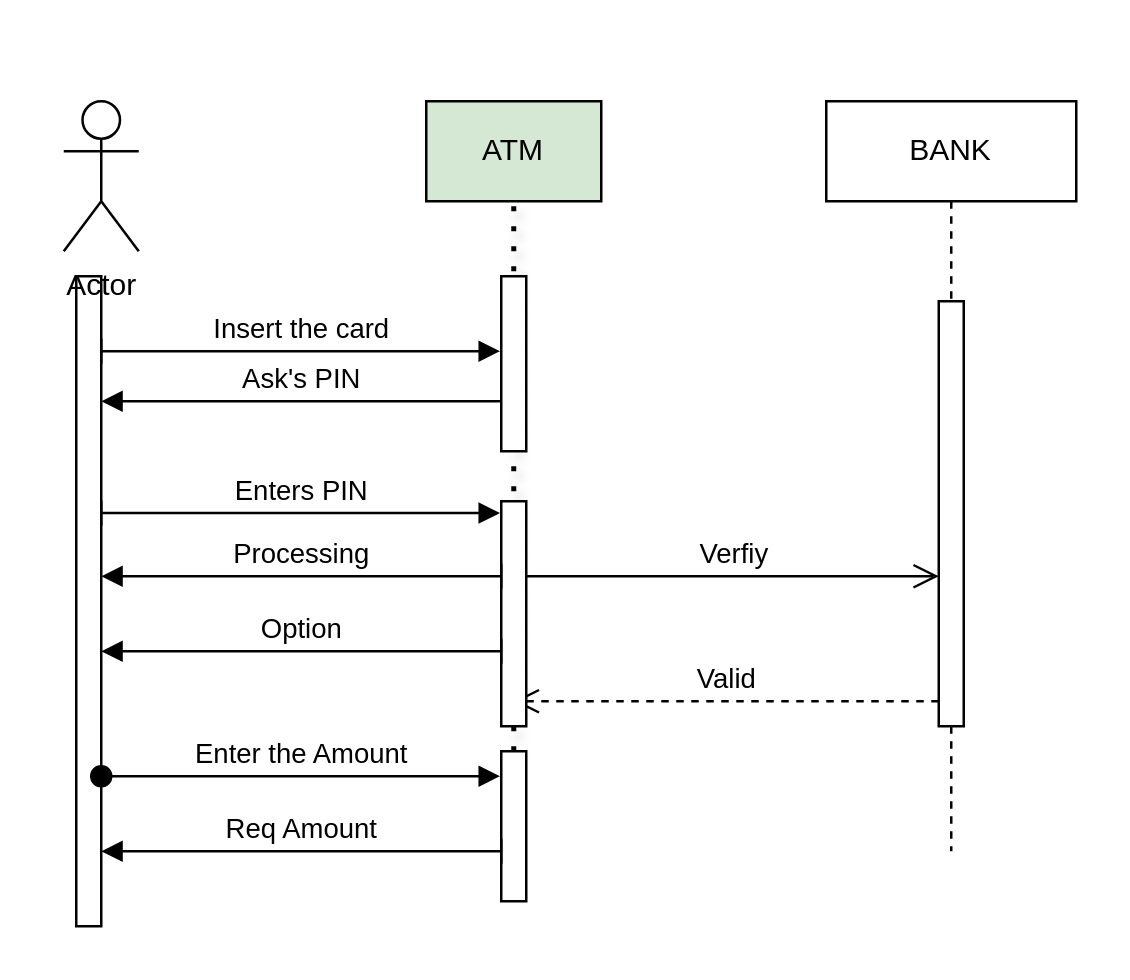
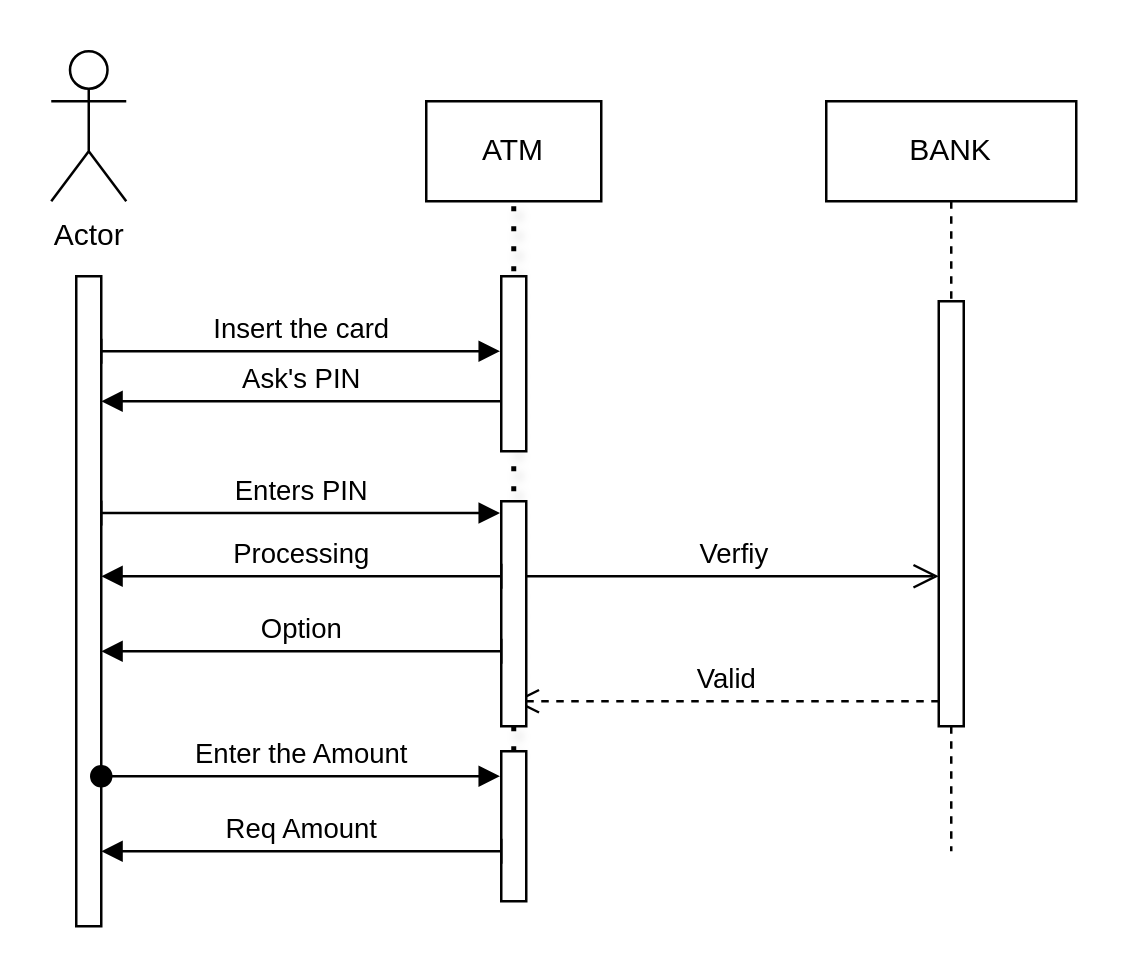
node "ATM": fillcolor #d5e8d4 -> #ffffff
node "Actor": moved (101, 176) -> (89, 126)
